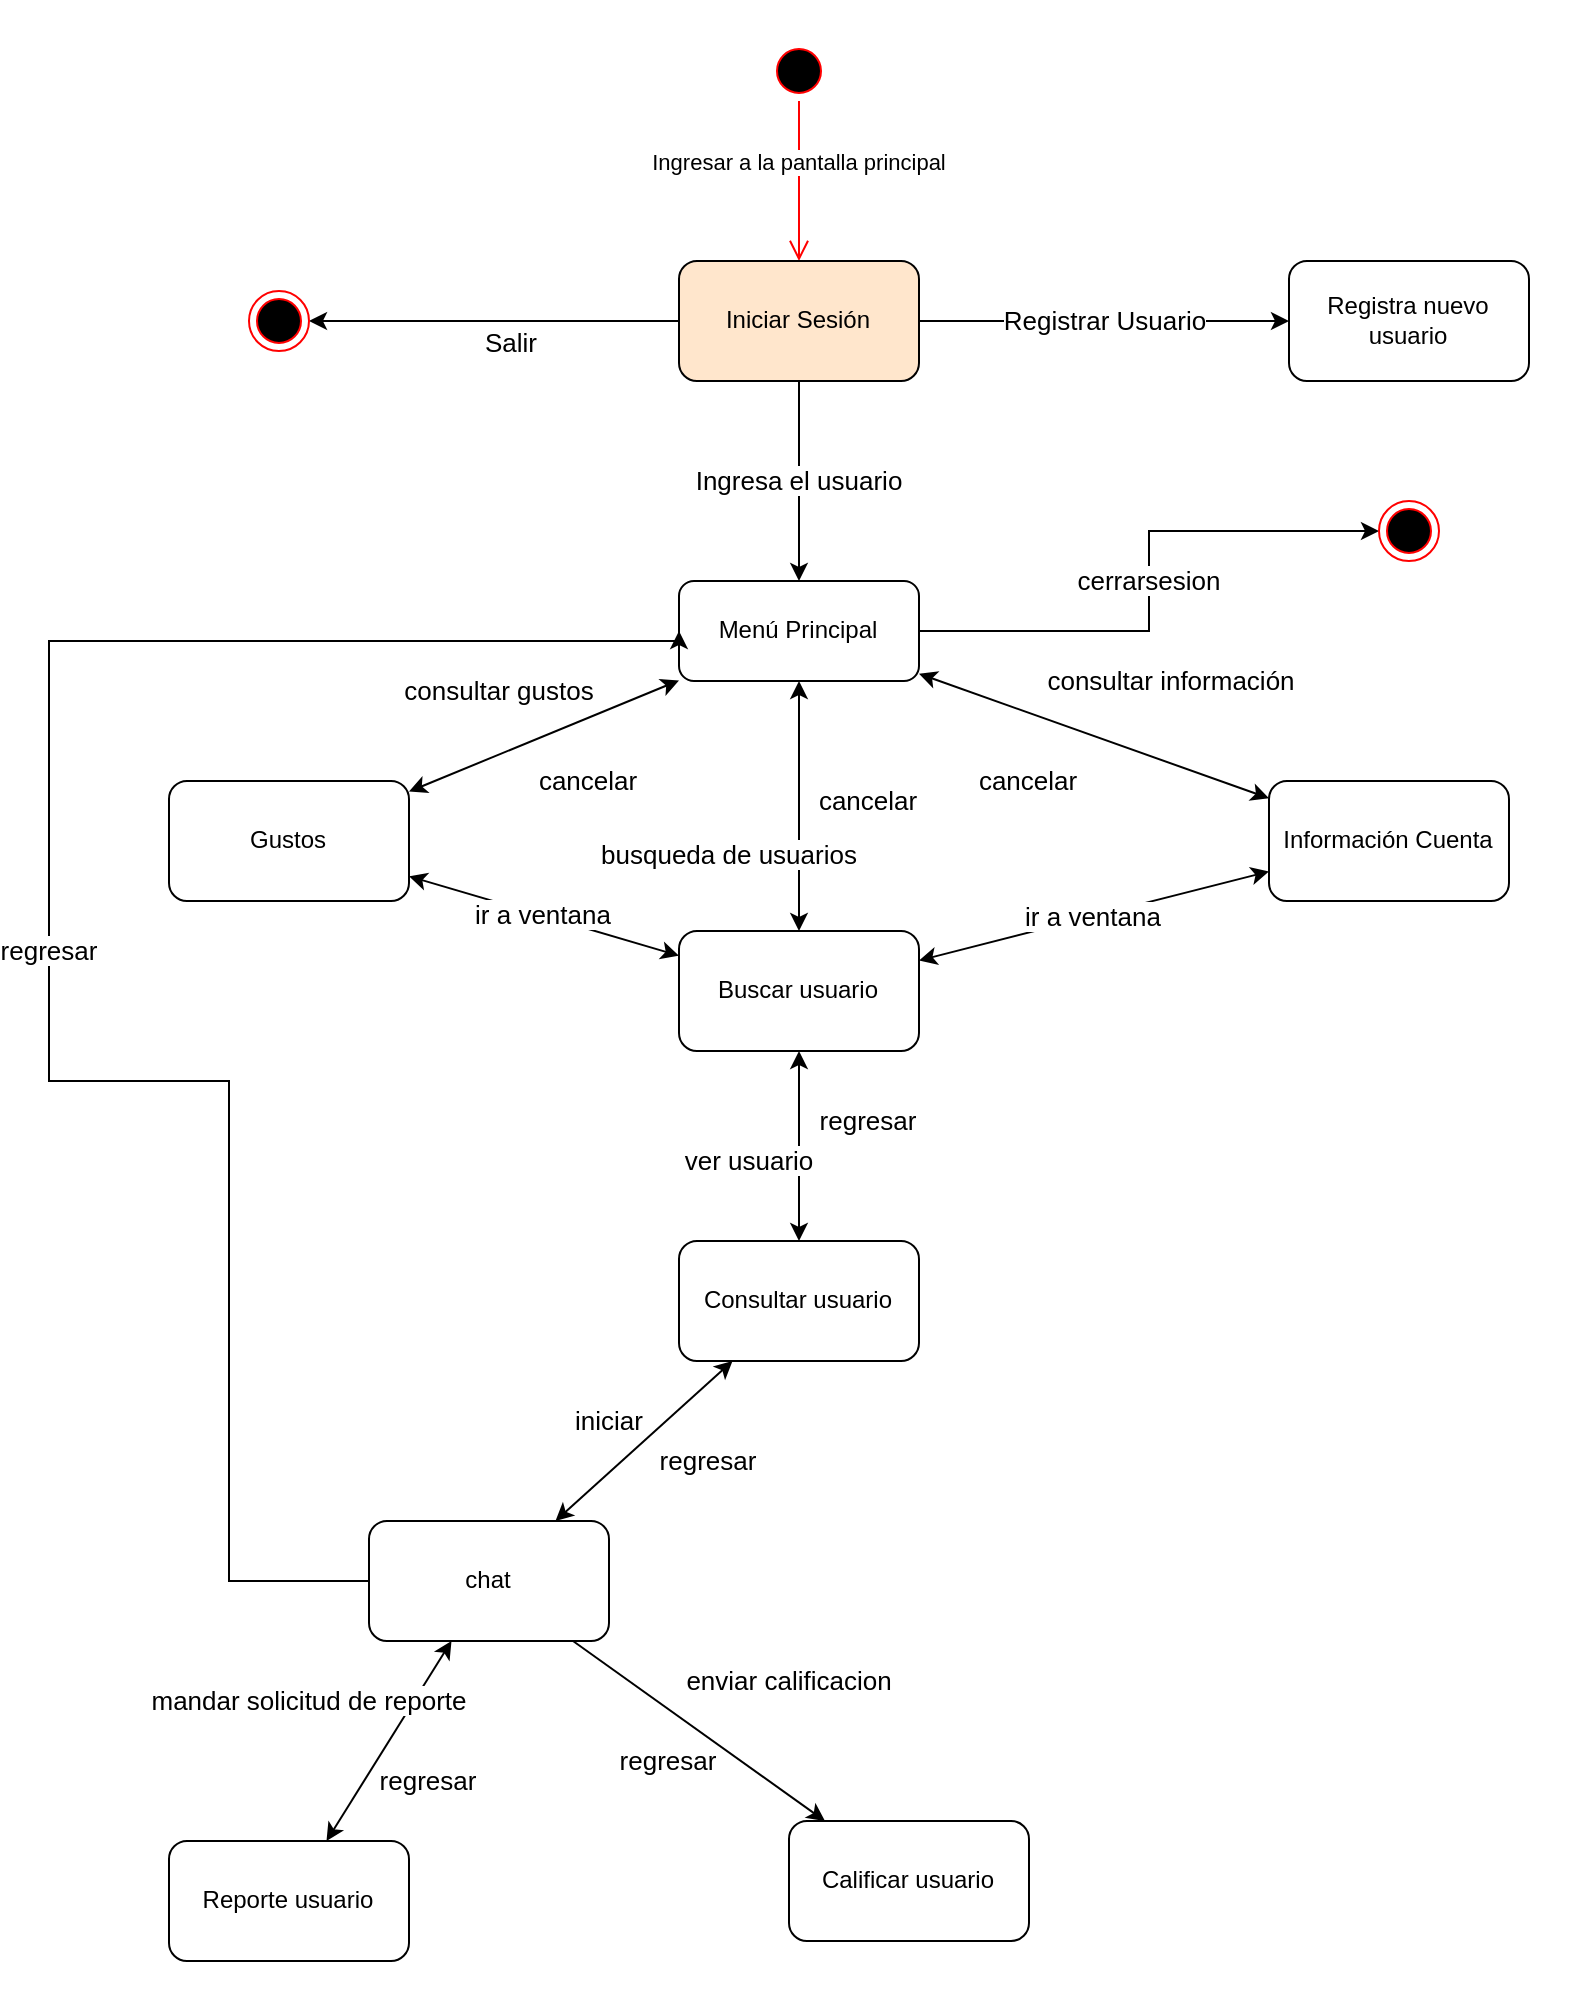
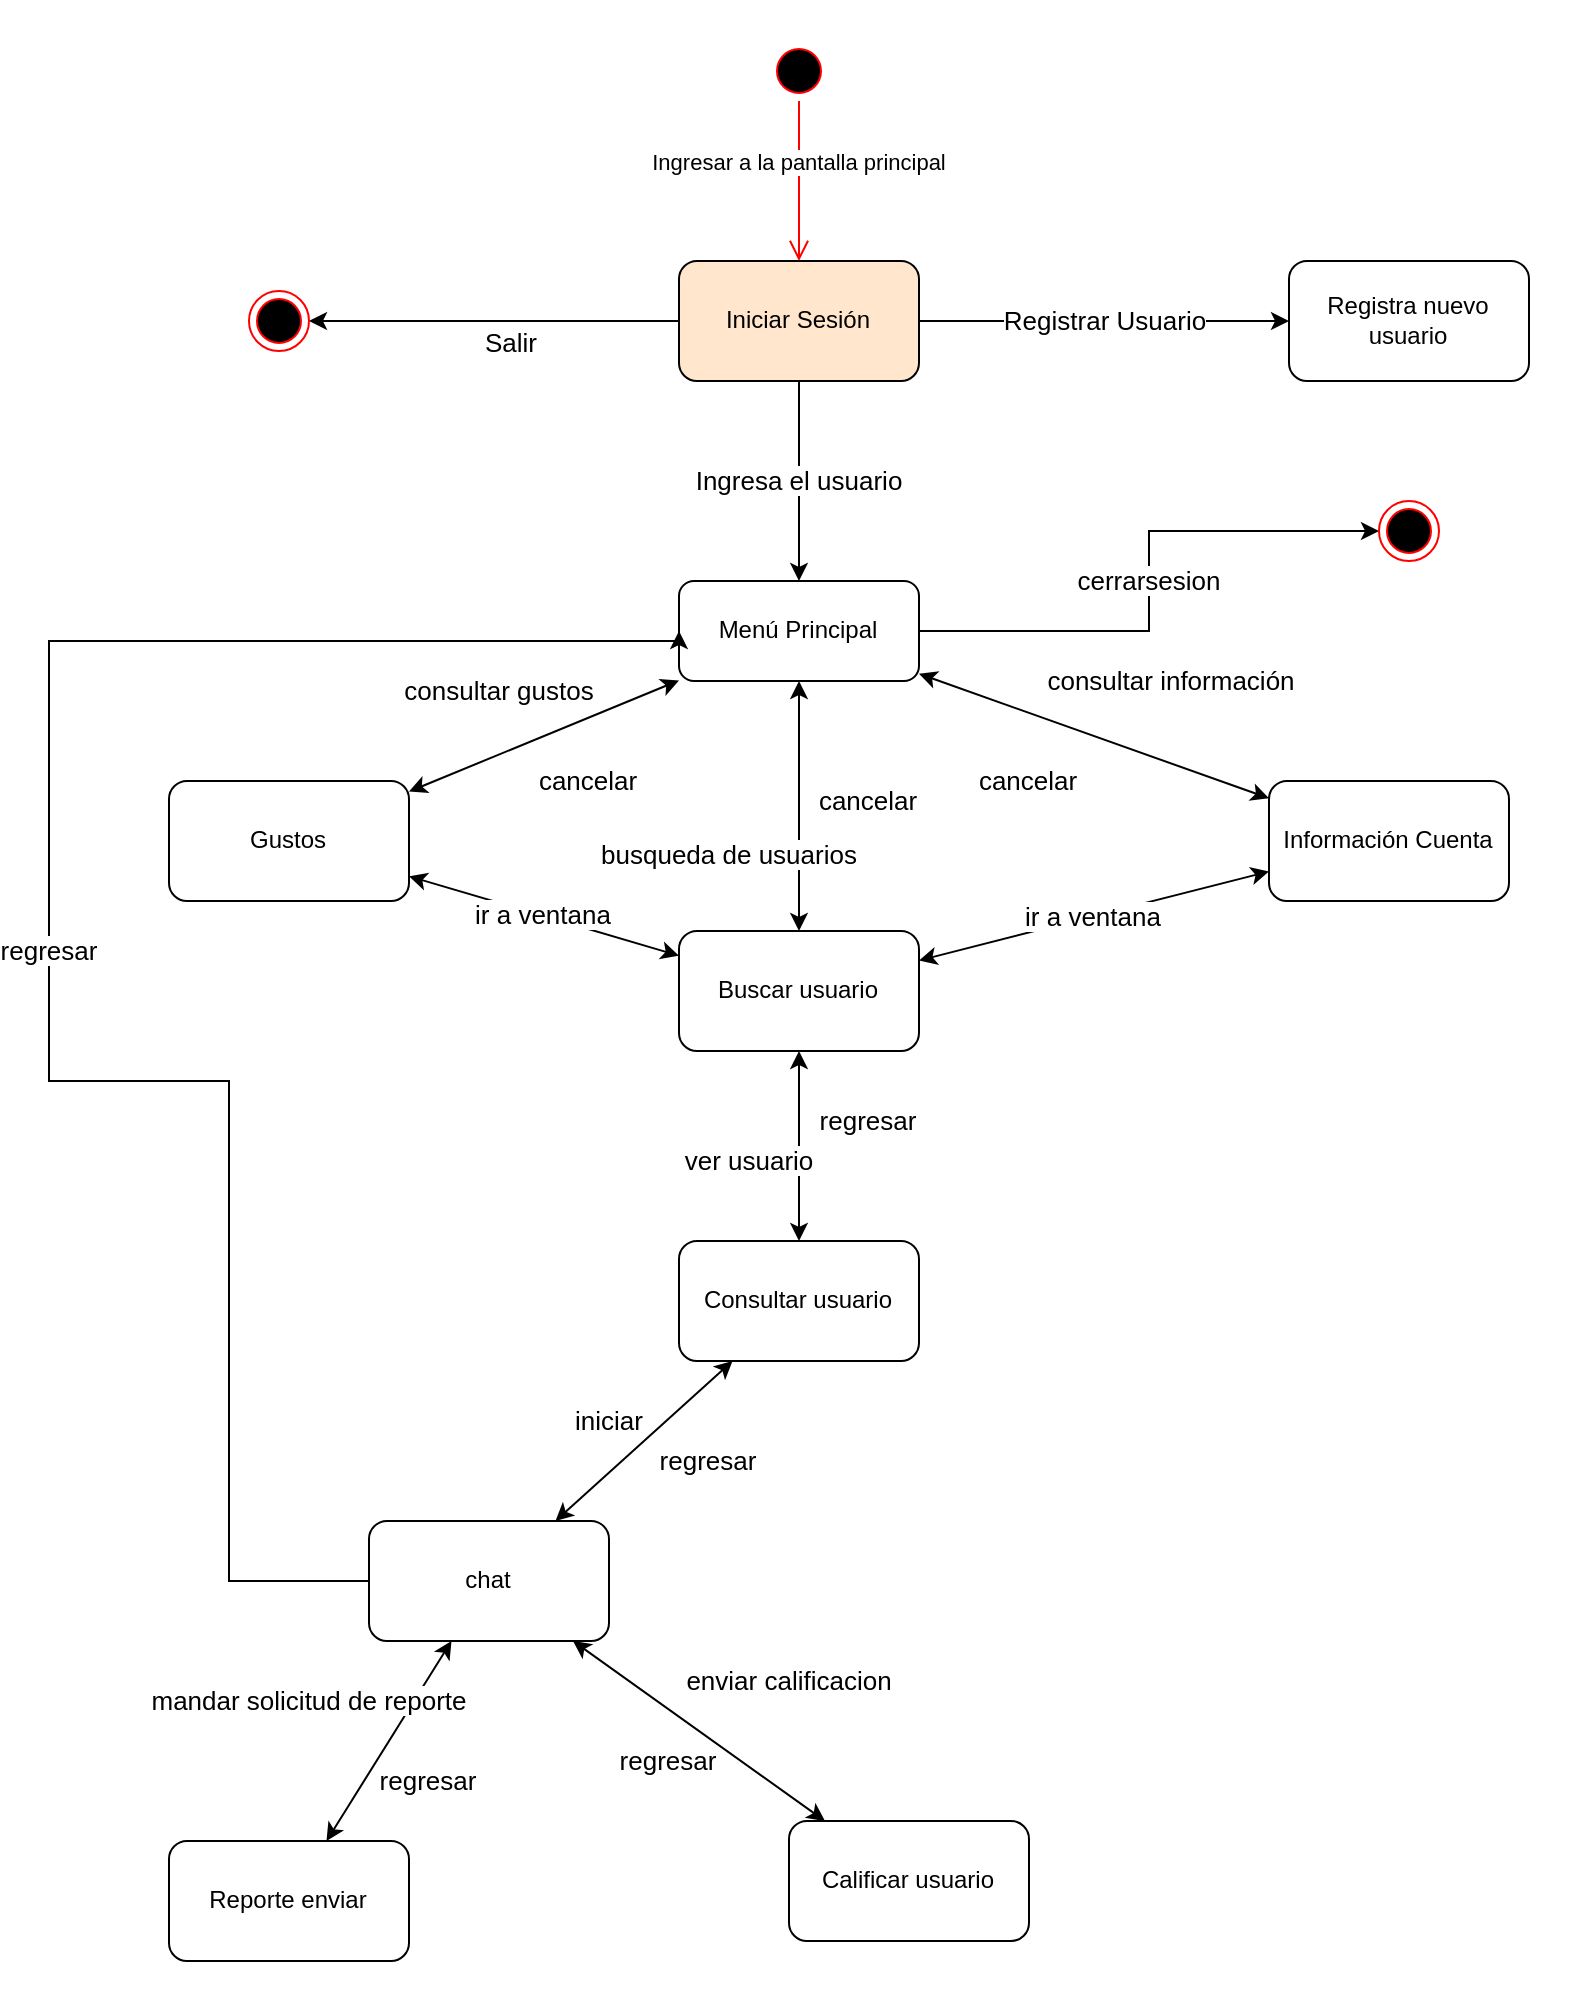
edge "chat" -> "Calificar usuario": arrowhead none -> classic
node "Reporte usuario": label "Reporte usuario" -> "Reporte enviar"
